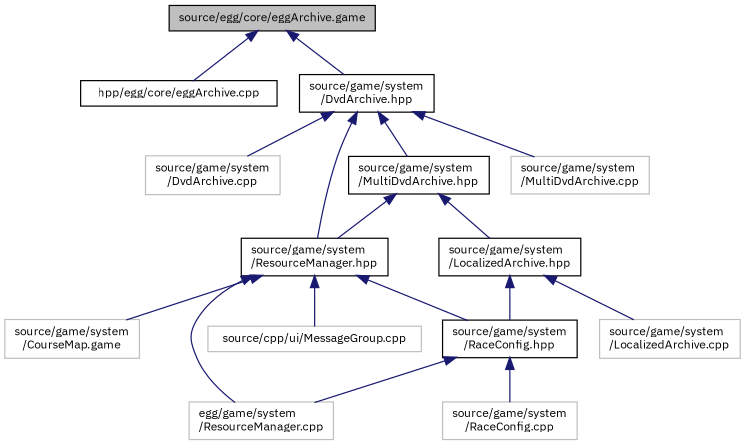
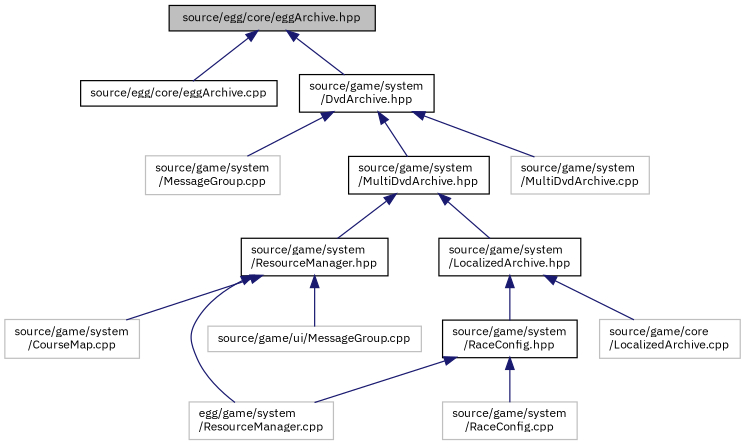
node "source/egg/core/eggArchive.game": label "source/egg/core/eggArchive.game" -> "source/egg/core/eggArchive.hpp"
node "hpp/egg/core/eggArchive.cpp": label "hpp/egg/core/eggArchive.cpp" -> "source/egg/core/eggArchive.cpp"
node "source/game/system /DvdArchive.cpp": label "source/game/system /DvdArchive.cpp" -> "source/game/system /MessageGroup.cpp"
edge "source/game/system /ResourceManager.hpp" -> "source/game/system /DvdArchive.hpp": removed
edge "source/game/system /RaceConfig.hpp" -> "source/game/system /ResourceManager.hpp": removed
node "source/game/system /CourseMap.game": label "source/game/system /CourseMap.game" -> "source/game/system /CourseMap.cpp"
node "source/cpp/ui/MessageGroup.cpp": label "source/cpp/ui/MessageGroup.cpp" -> "source/game/ui/MessageGroup.cpp"
node "source/game/system /LocalizedArchive.cpp": label "source/game/system /LocalizedArchive.cpp" -> "source/game/core /LocalizedArchive.cpp"
